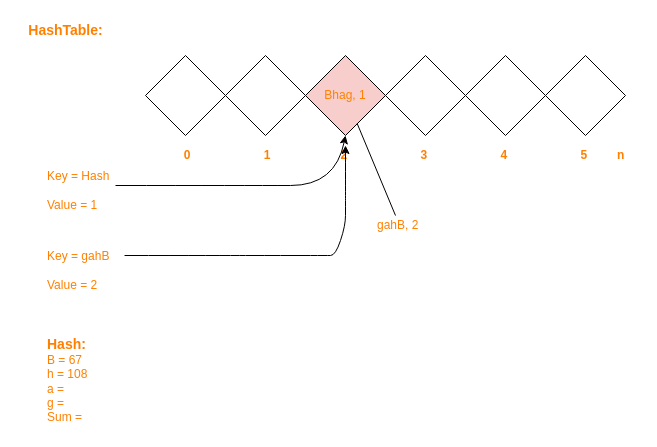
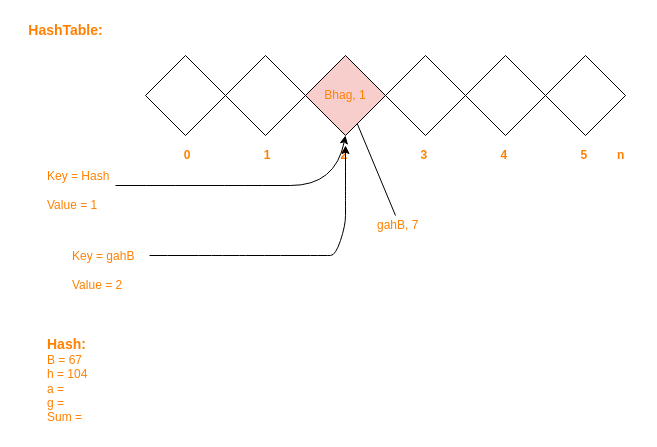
node "gahB, 2": label "gahB, 2" -> "gahB, 7"
node "Key = gahB Value = 2": moved (86, 271) -> (111, 271)
node "Hash: B = 67 h = 108 a = g = Sum =": label "Hash: B = 67 h = 108 a = g = Sum =" -> "Hash: B = 67 h = 104 a = g = Sum ="
